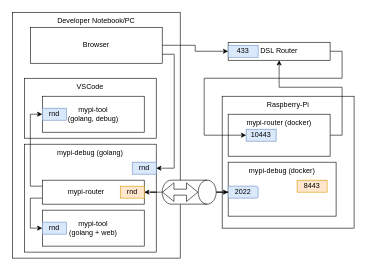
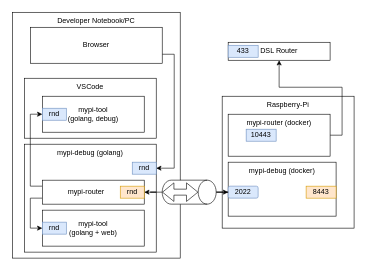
edge "Browser" -> "433": removed
edge "DSL Router" -> "10443": removed
node "8443": moved (312, 186) -> (321, 192)
